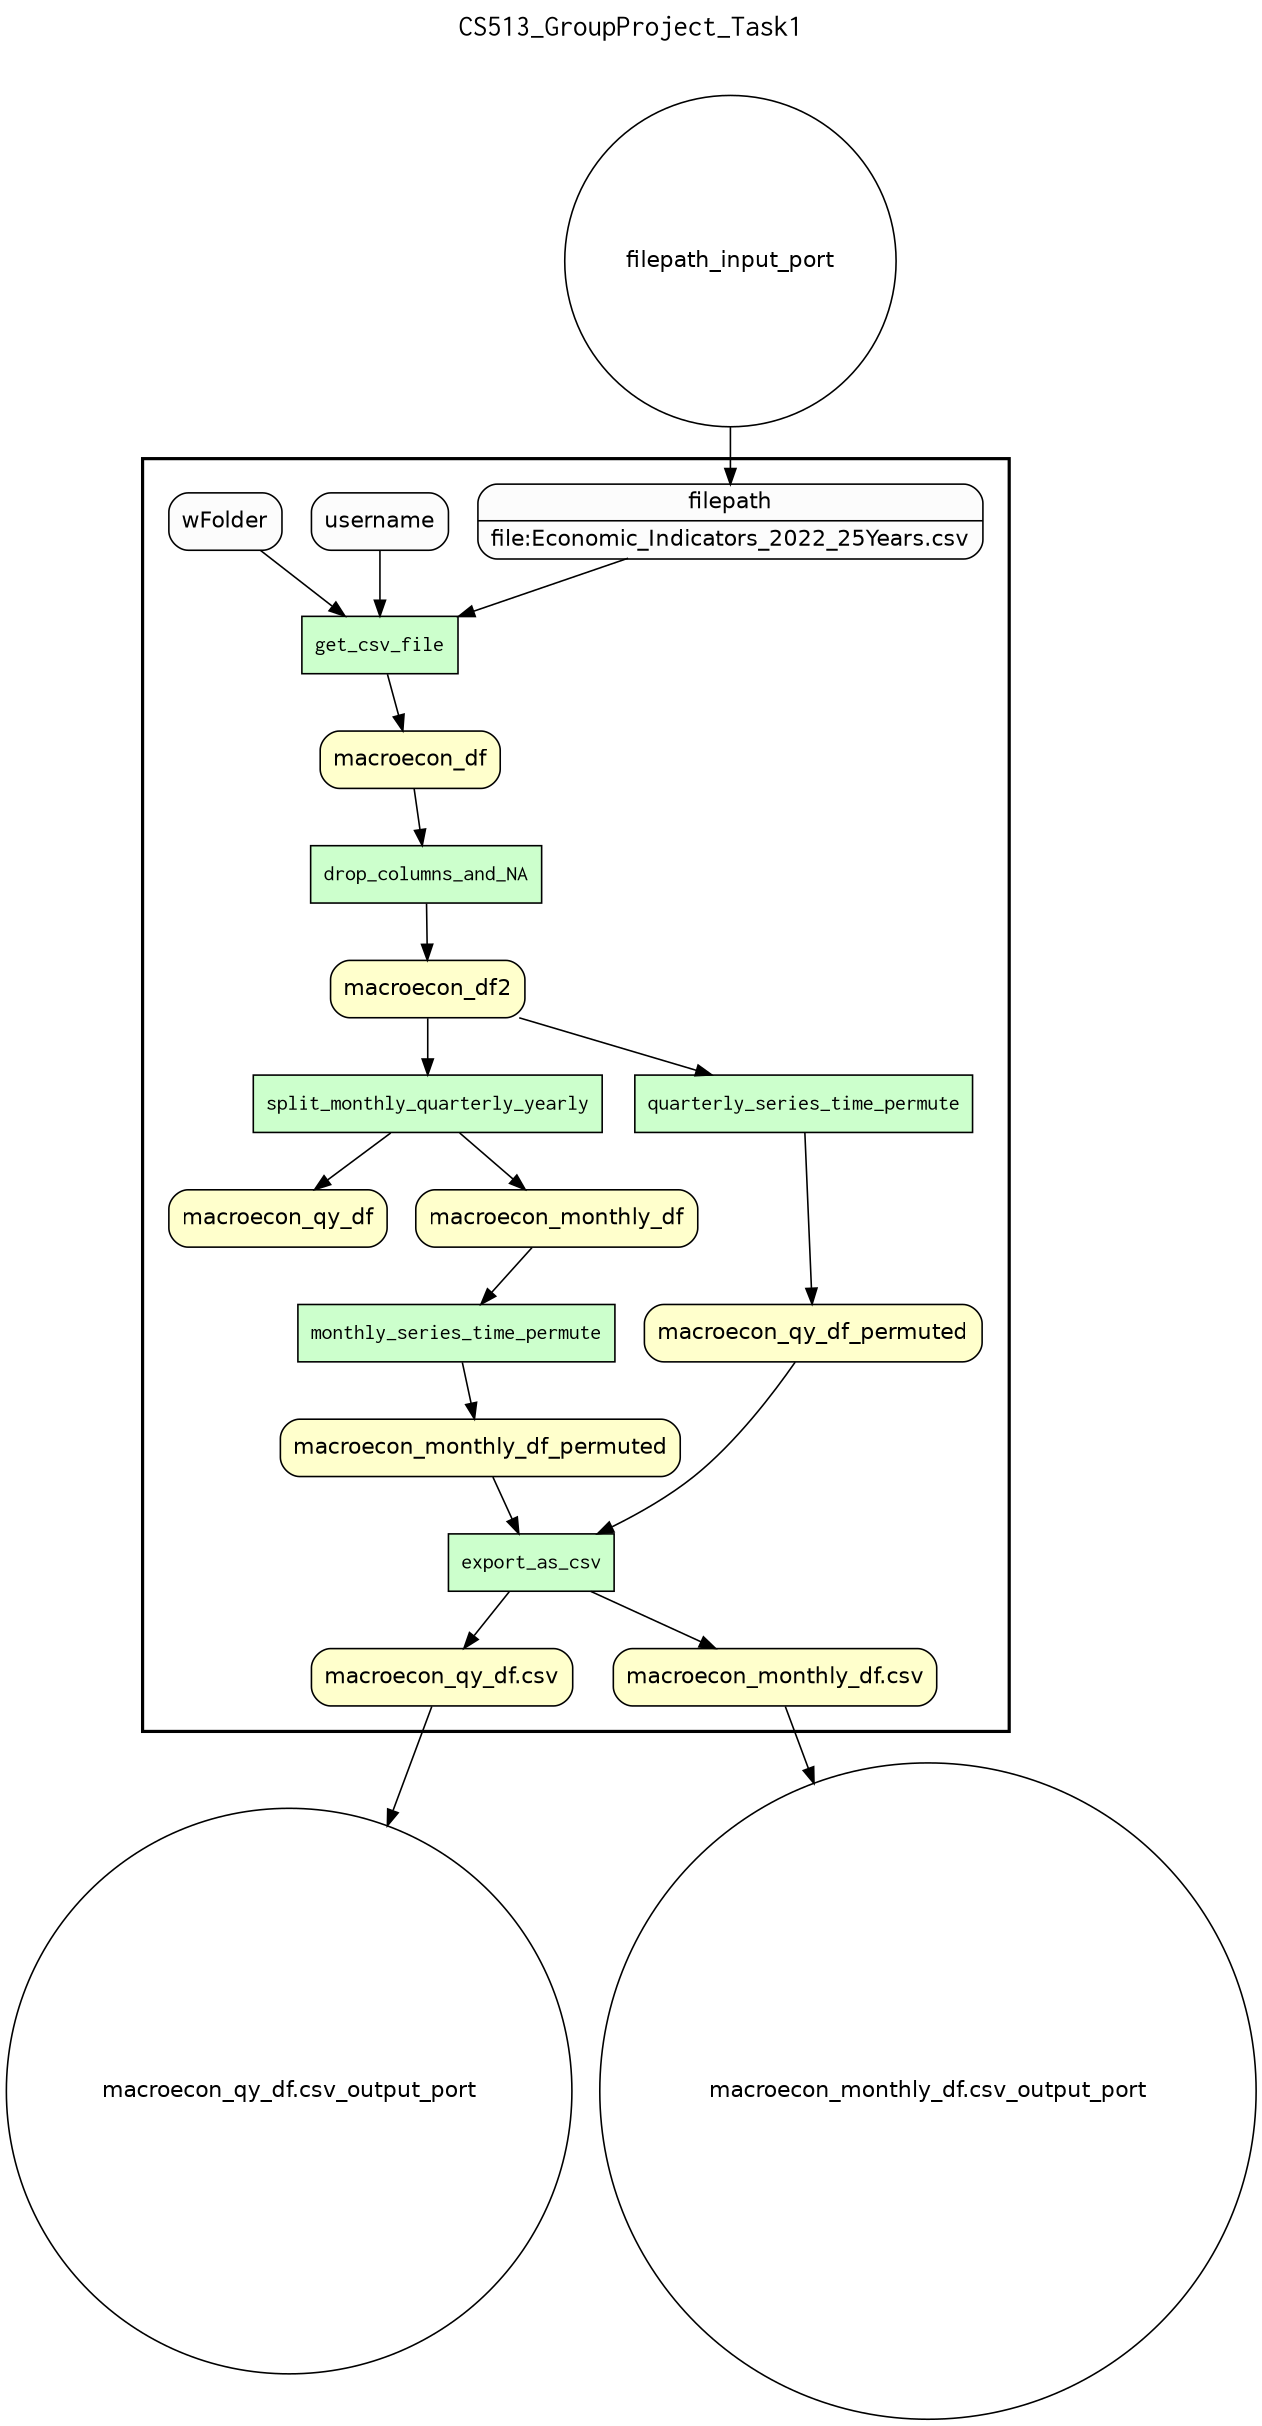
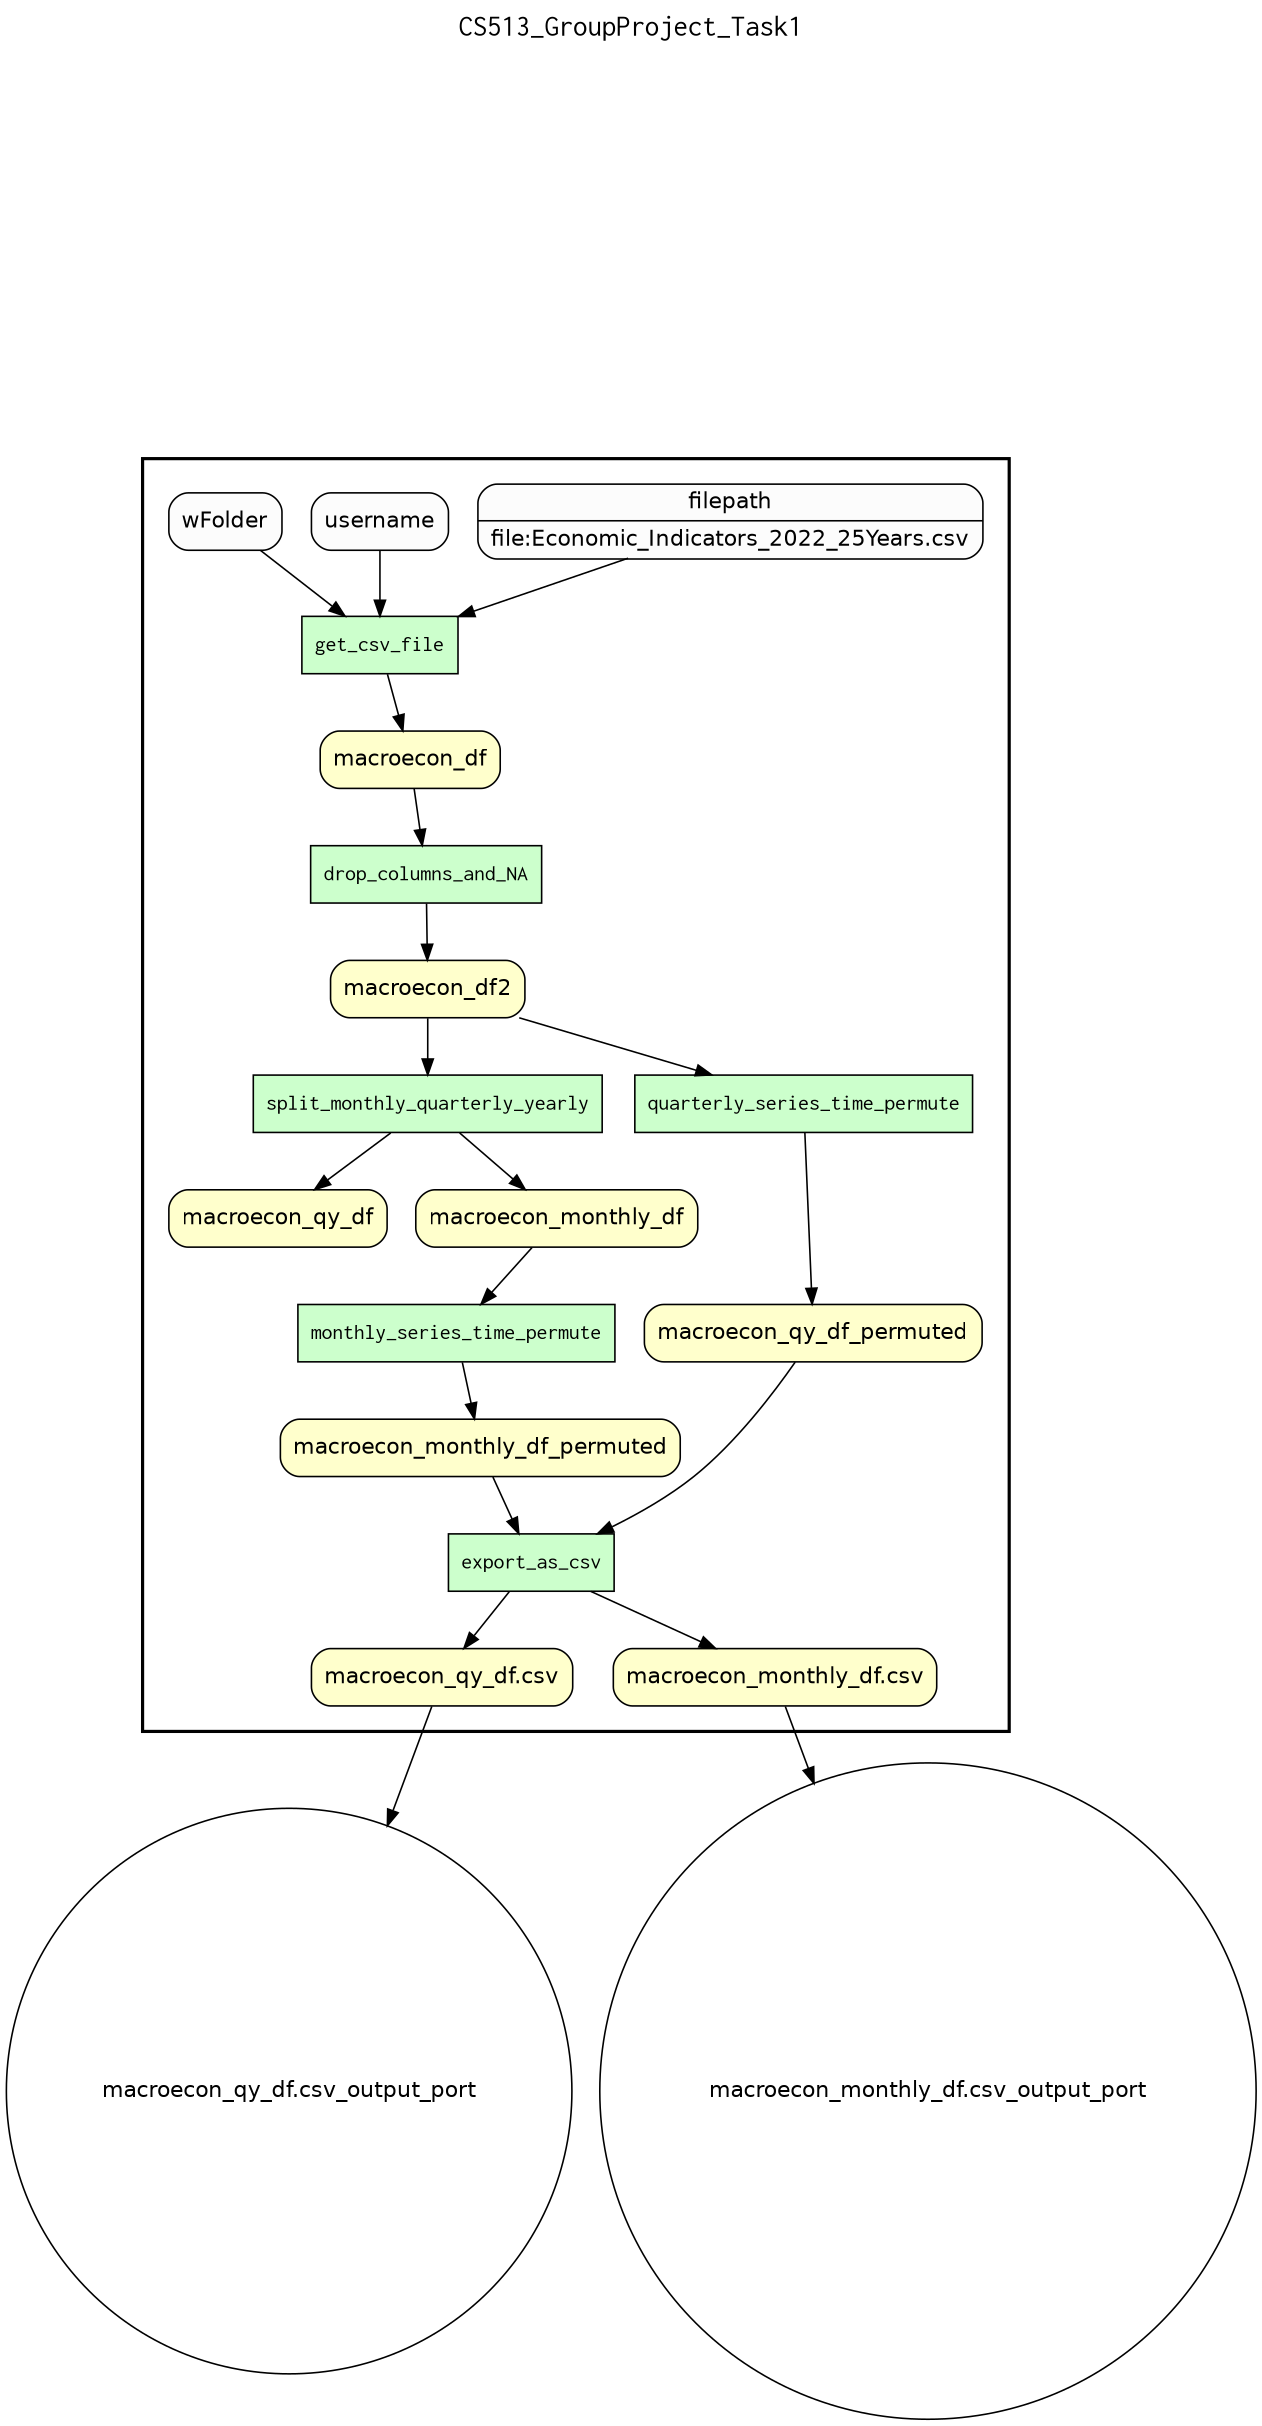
node "filepath_input_port": removed
